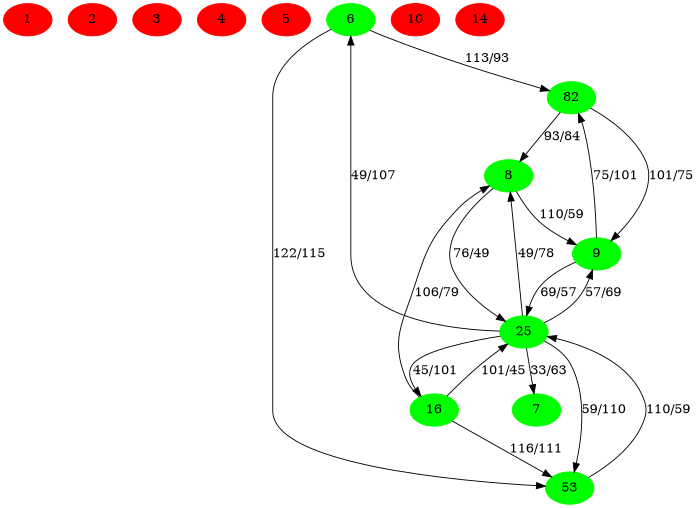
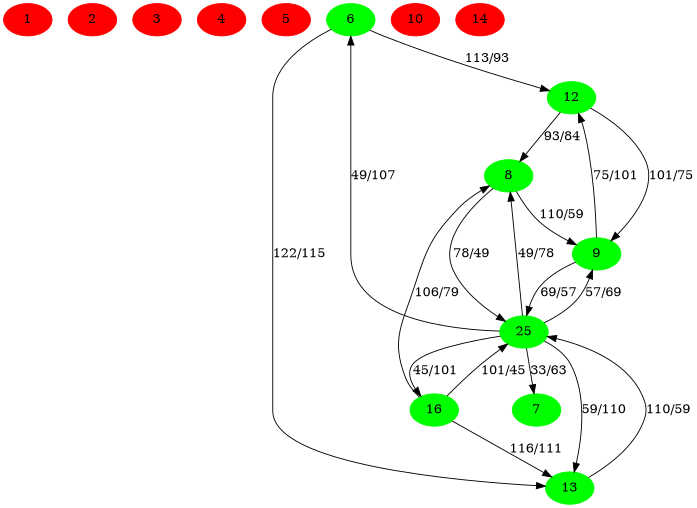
node "82": label "82" -> "12"
edge "8" -> "25": label "76/49" -> "78/49"
node "53": label "53" -> "13"
